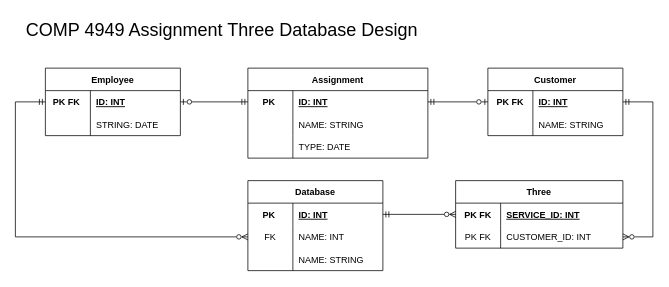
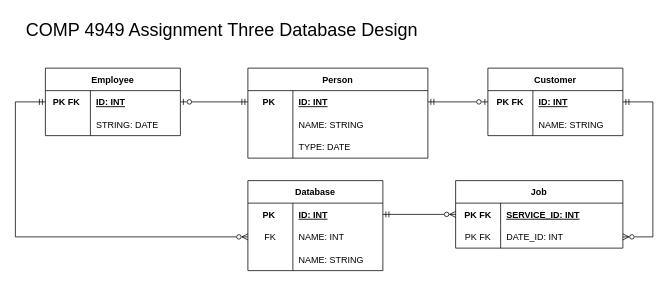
node "Assignment": label "Assignment" -> "Person"
node "Three": label "Three" -> "Job"
node "CUSTOMER_ID: INT": label "CUSTOMER_ID: INT" -> "DATE_ID: INT"
